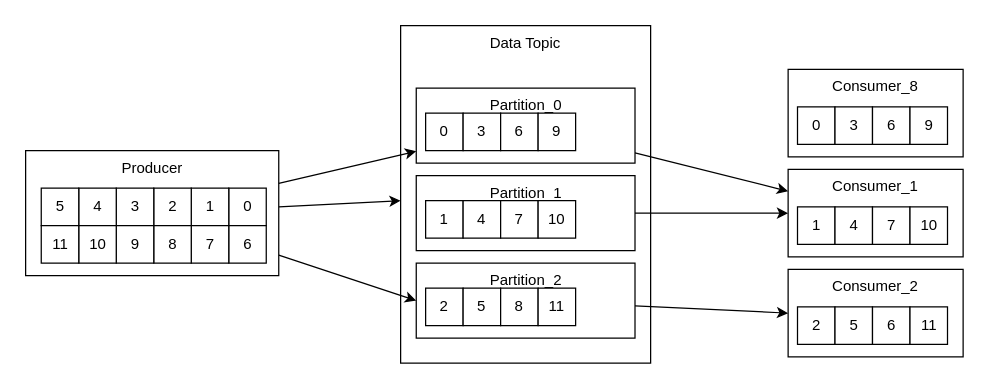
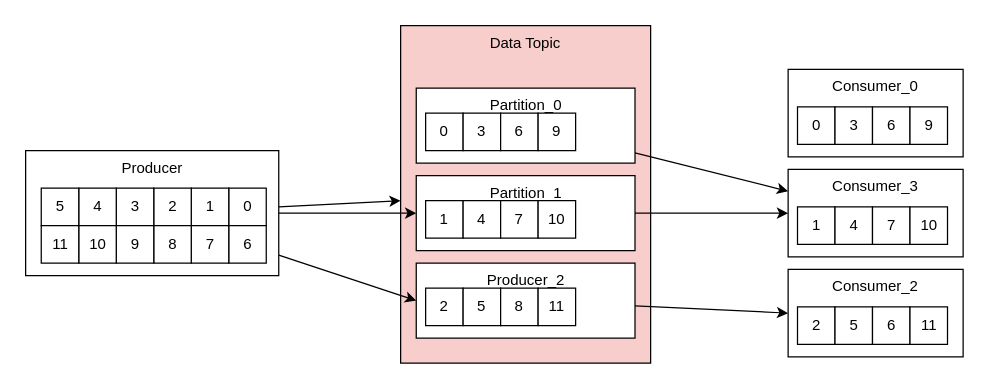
node "Data Topic": fillcolor #ffffff -> #f8cecc
node "Consumer_8": label "Consumer_8" -> "Consumer_0"
edge "Producer" -> "Partition_0": now "Producer" -> "Partition_1"
node "Consumer_1": label "Consumer_1" -> "Consumer_3"
node "Partition_2": label "Partition_2" -> "Producer_2"
